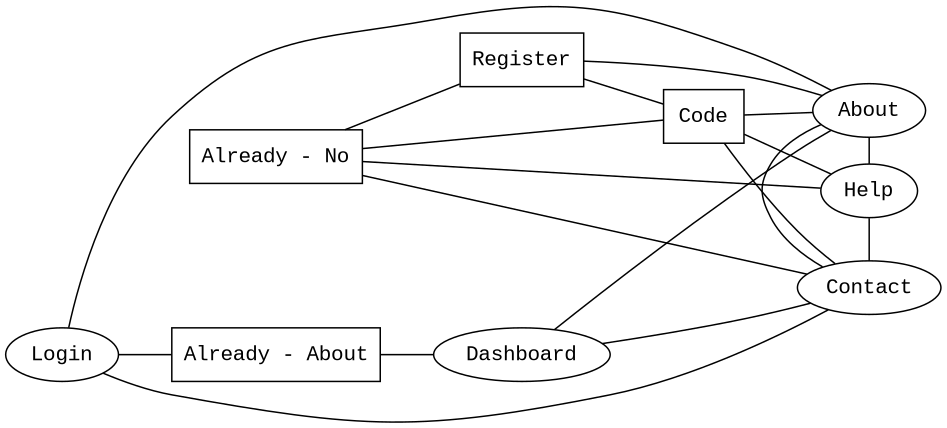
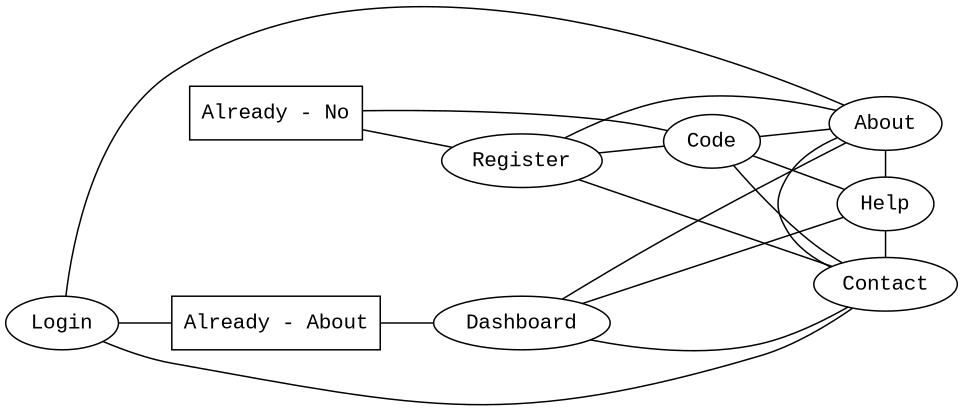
node "Register": shape box -> ellipse
node "Code": shape box -> ellipse
edge "Already - No" -- "Help": now "Dashboard" -- "Help"
edge "Already - No" -- "Contact": now "Register" -- "Contact"
